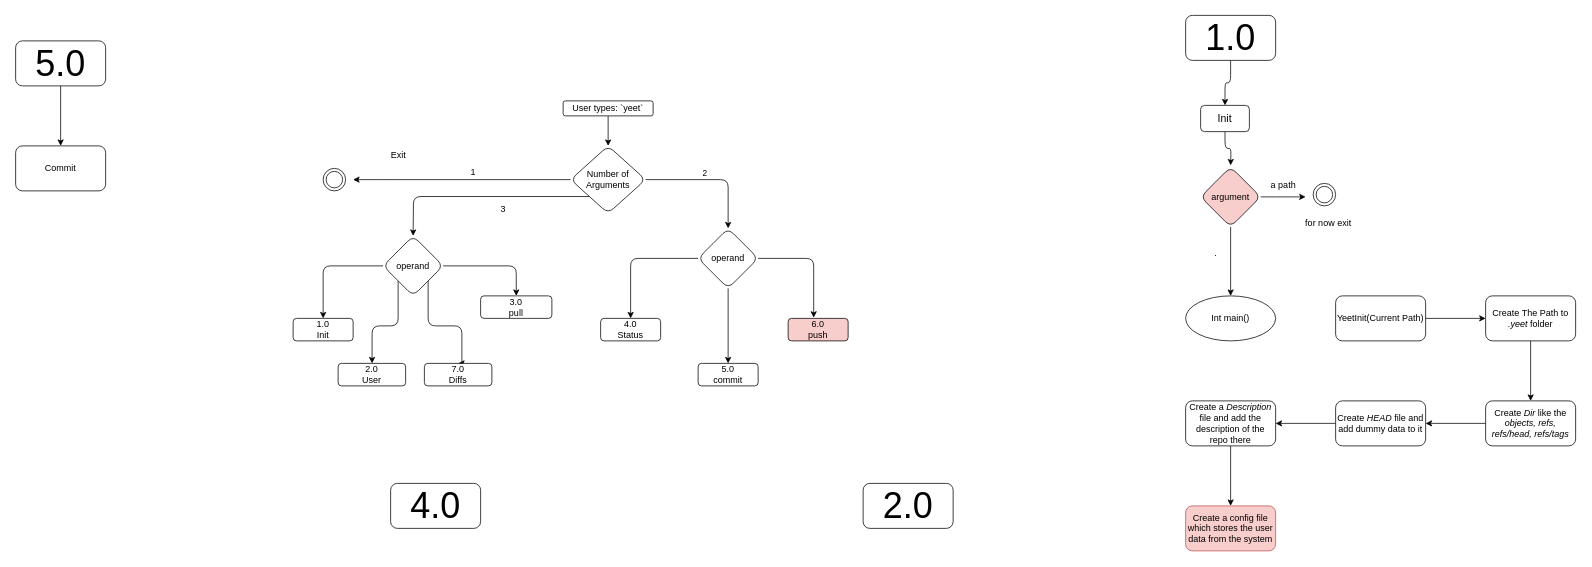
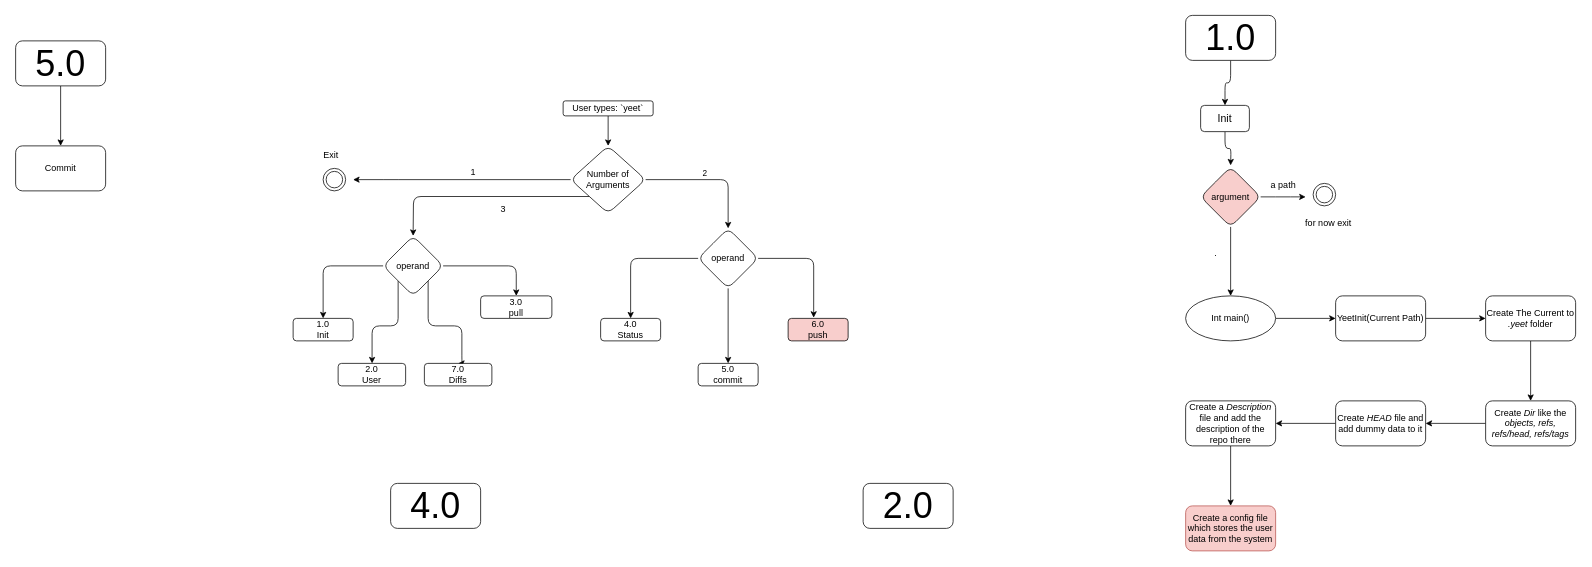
node "Exit": moved (398, 156) -> (330, 156)
edge "Int main()" -> "YeetInit(Current Path)": added
node "Create The Path to .yeet folder": label "Create The Path to .yeet folder" -> "Create The Current to .yeet folder"
